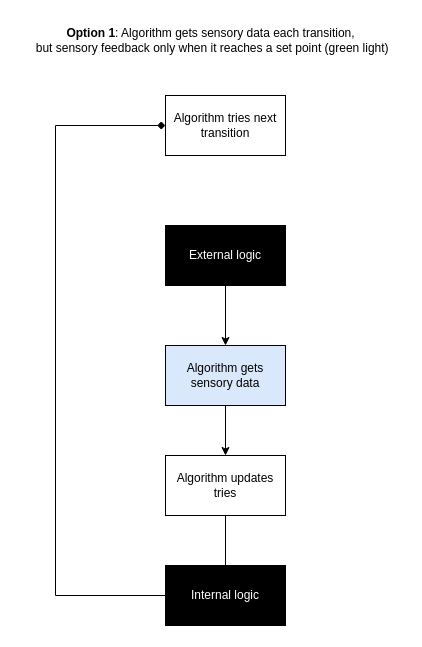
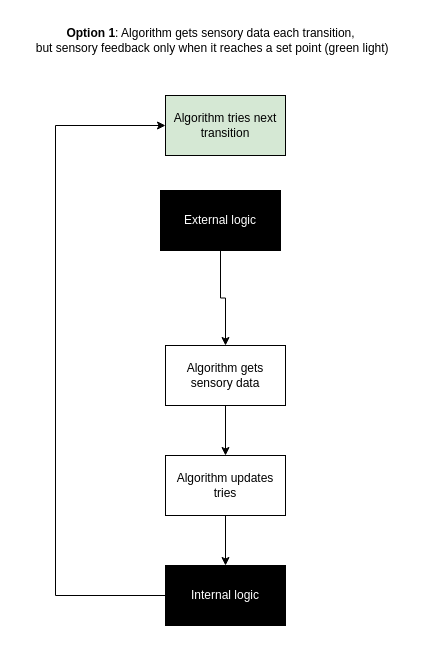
edge "Internal logic" -> "Algorithm tries next transition": arrowhead diamond -> classic
node "Algorithm tries next transition": fillcolor #ffffff -> #d5e8d4
node "External logic": moved (226, 256) -> (221, 221)
node "Algorithm gets sensory data": fillcolor #dae8fc -> #ffffff
edge "Algorithm updates tries" -- "Internal logic": arrowhead none -> classic
